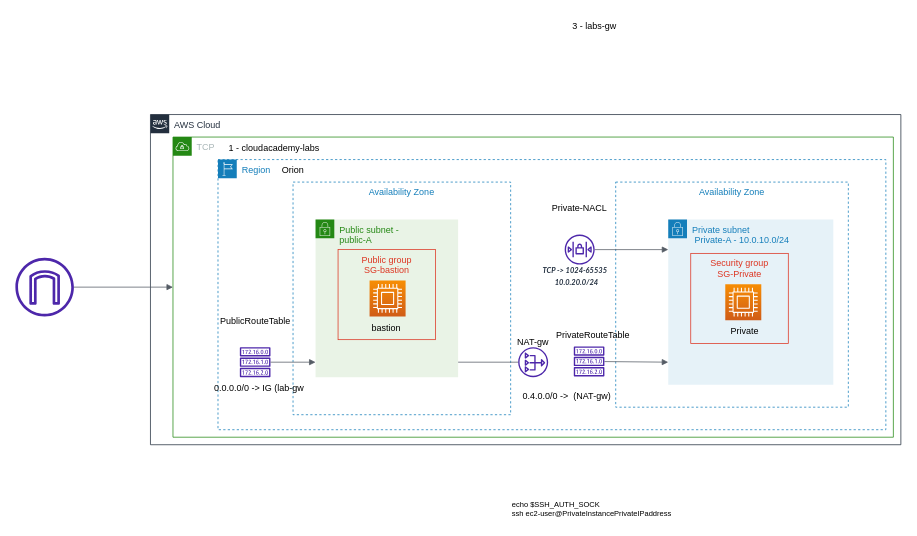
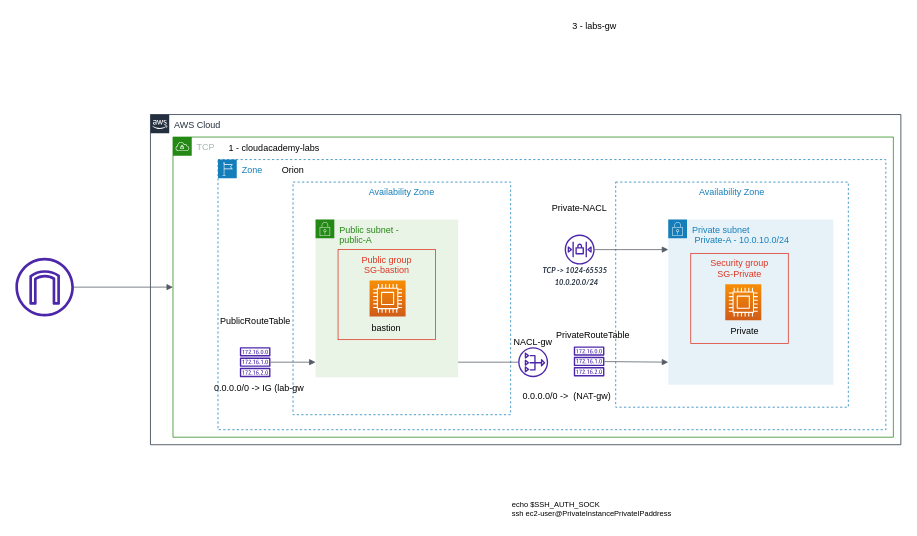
node "Region": label "Region" -> "Zone"
node "NAT-gw": label "NAT-gw" -> "NACL-gw"
node "0.4.0.0/0 -> (NAT-gw)": label "0.4.0.0/0 -> (NAT-gw)" -> "0.0.0.0/0 -> (NAT-gw)"
